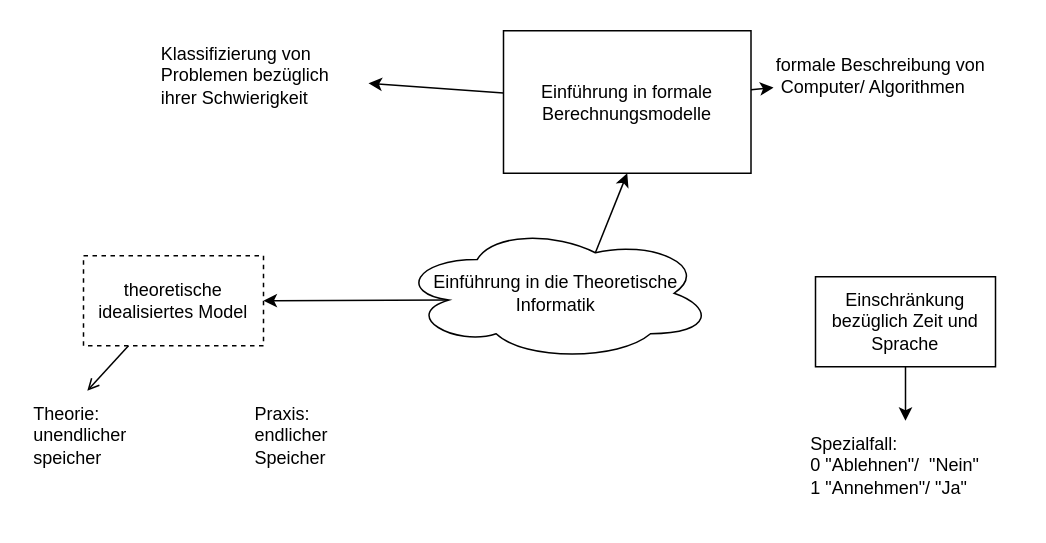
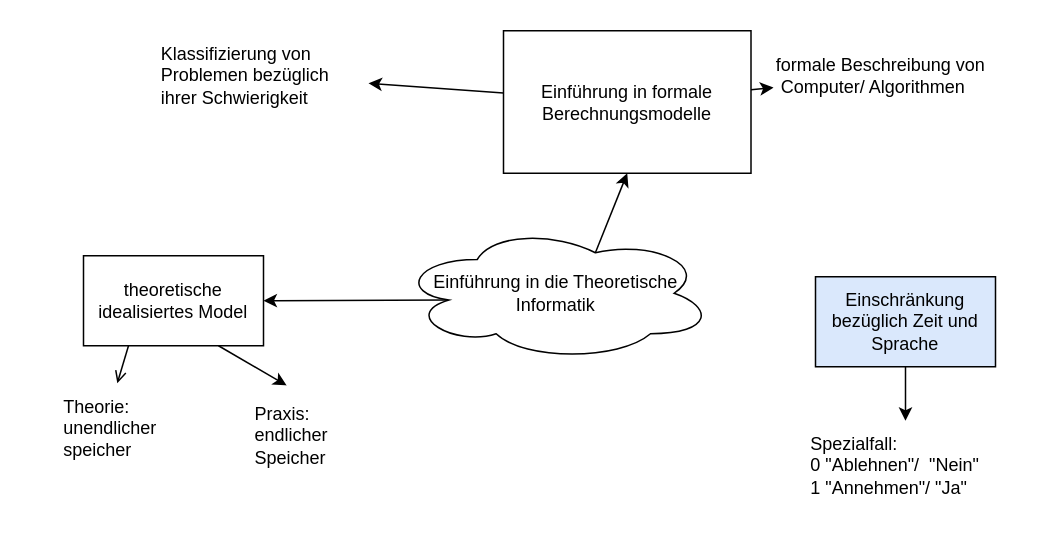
node "theoretische idealisiertes Model": style dashed -> solid
node "Einschränkung bezüglich Zeit und Sprache": fillcolor #ffffff -> #dae8fc
edge "theoretische idealisiertes Model" -> "Praxis: endlicher Speicher": added
node "Theorie: unendlicher speicher": moved (98, 436) -> (128, 428)
